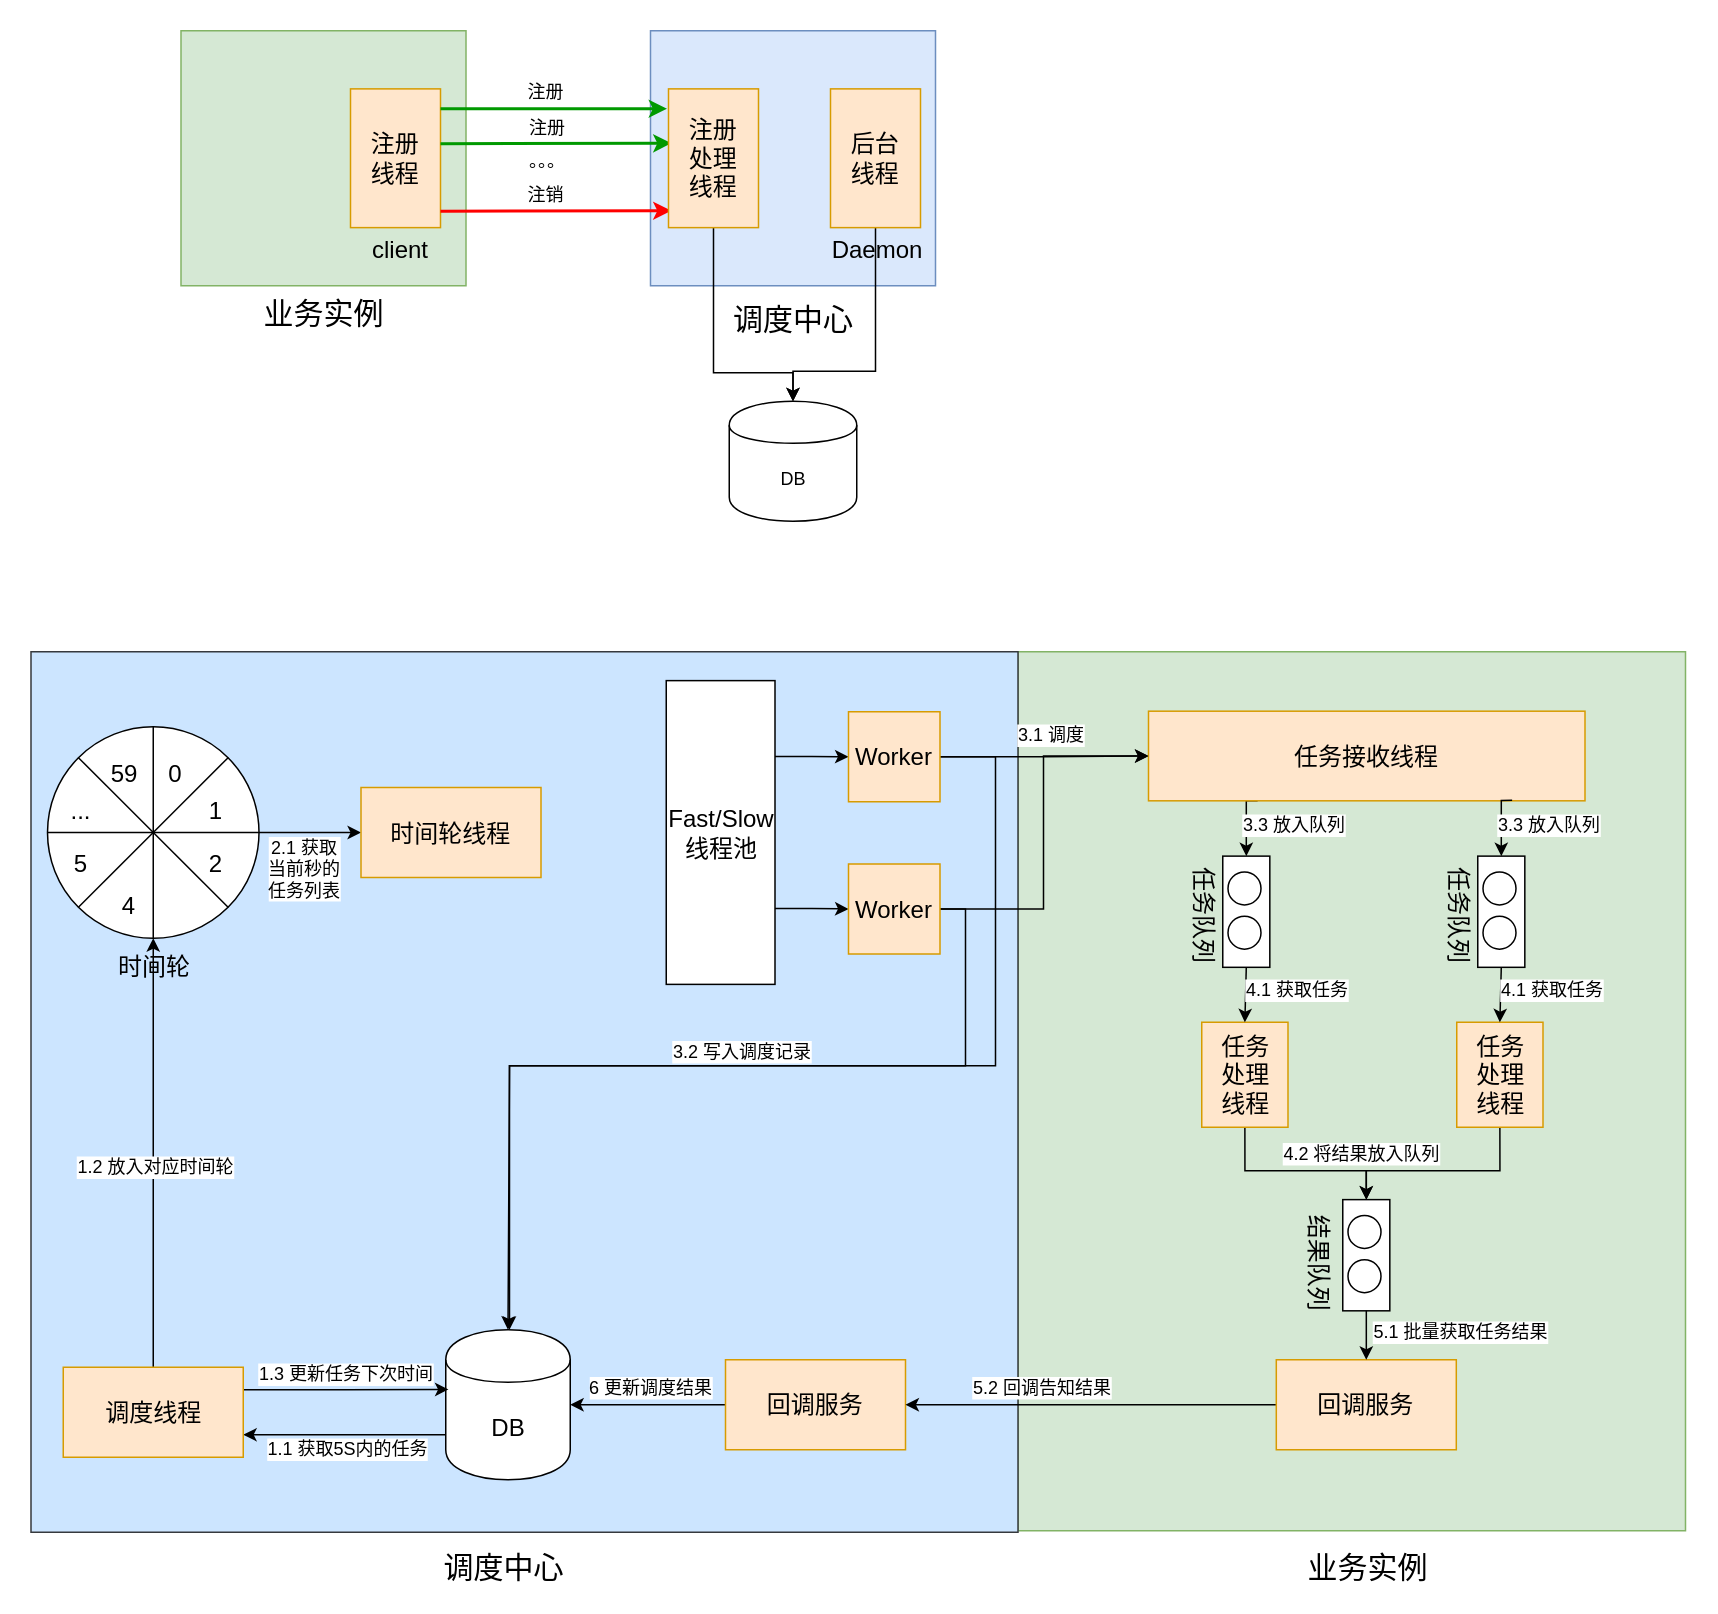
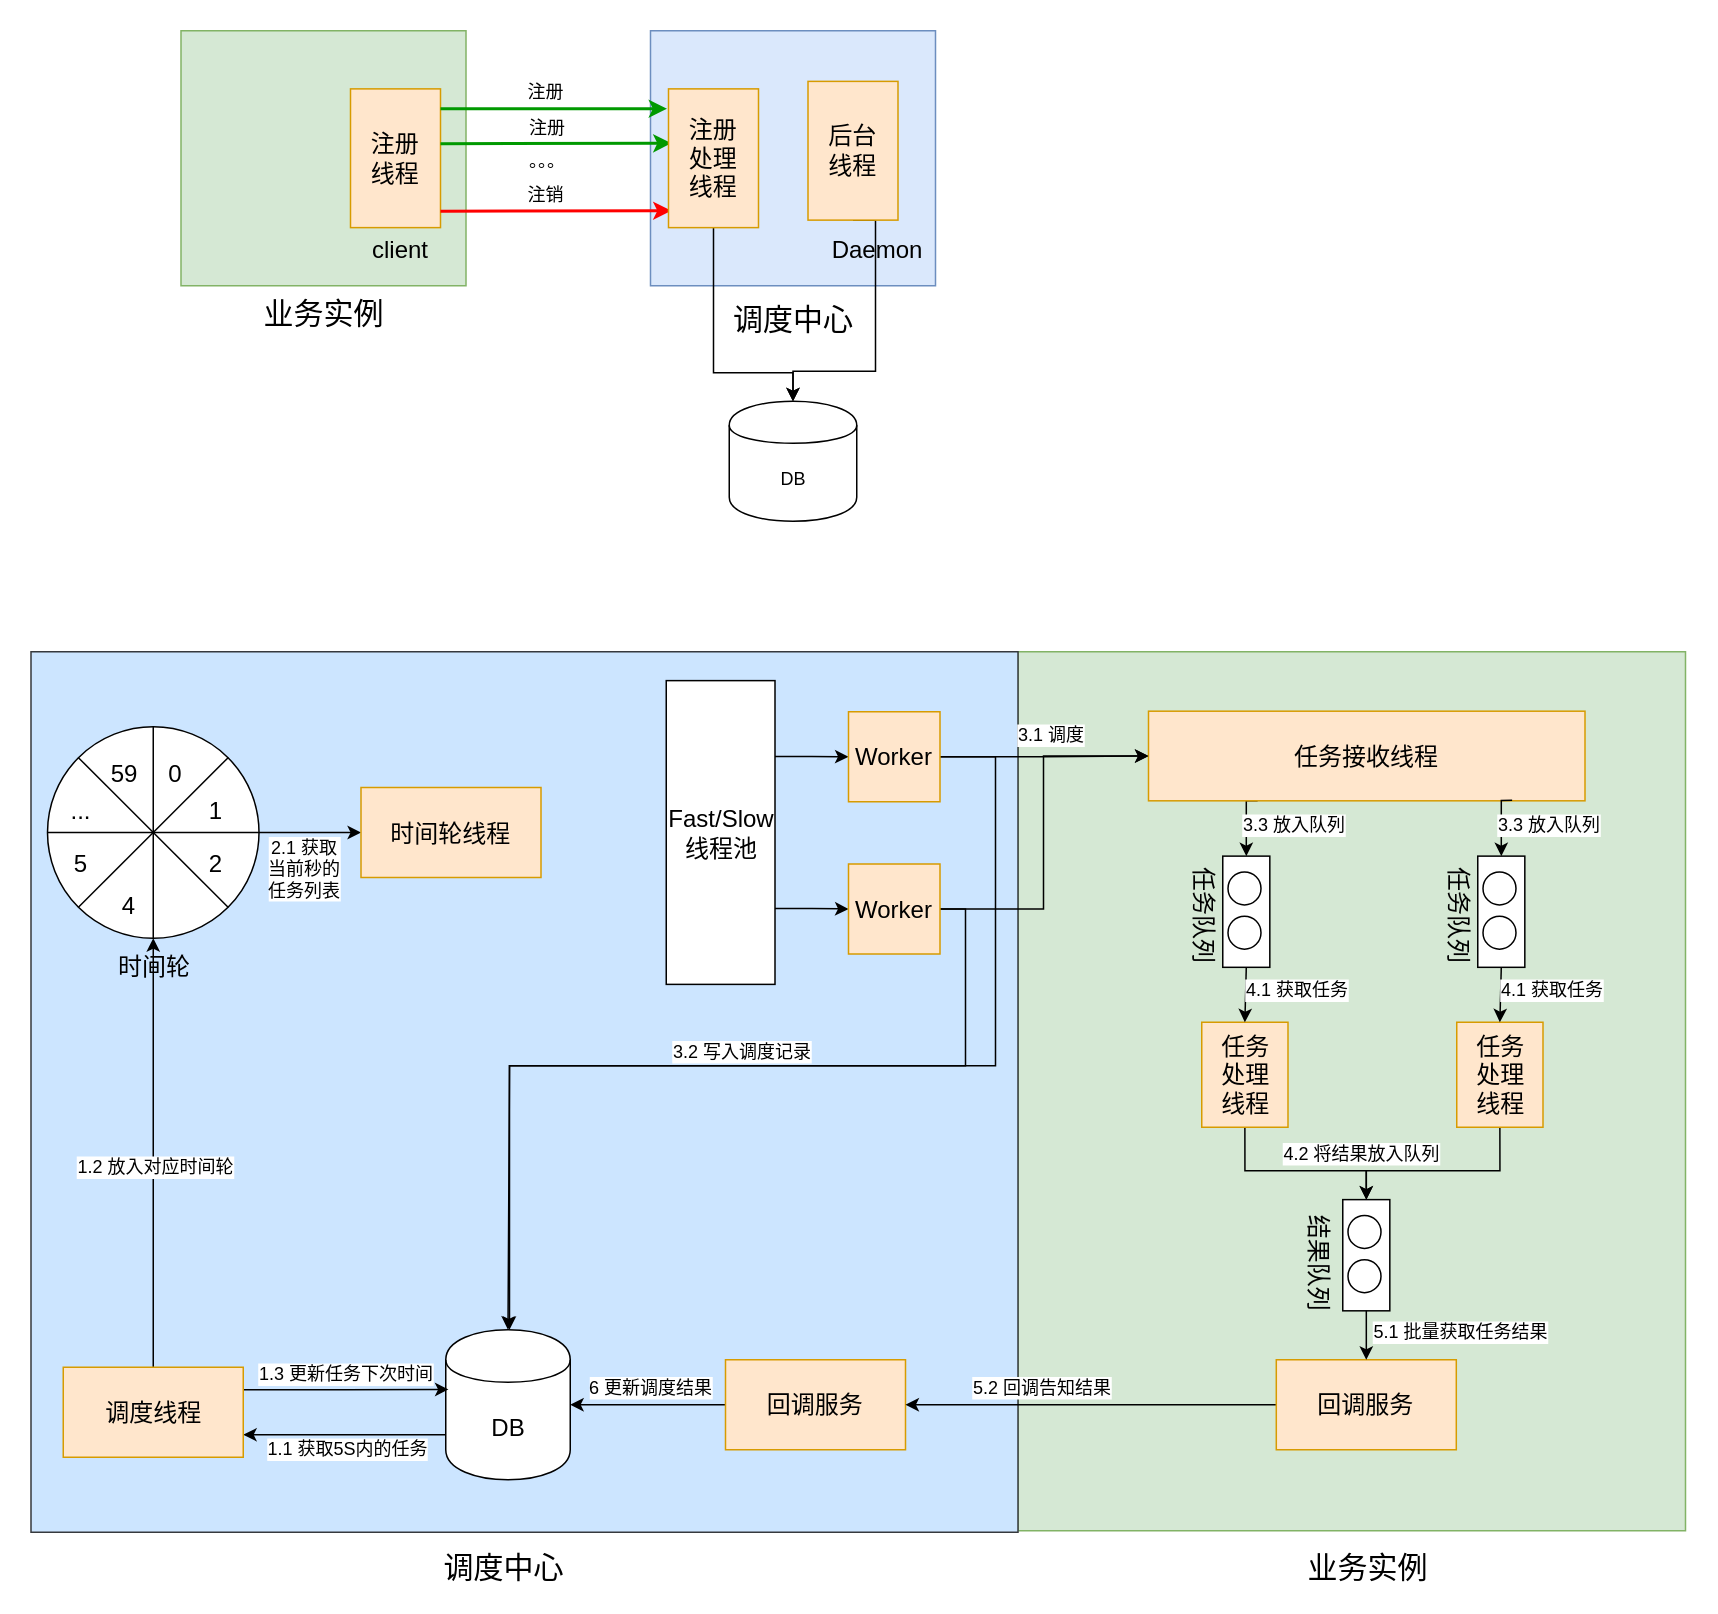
node "后台 线程": moved (875, 158) -> (853, 151)
